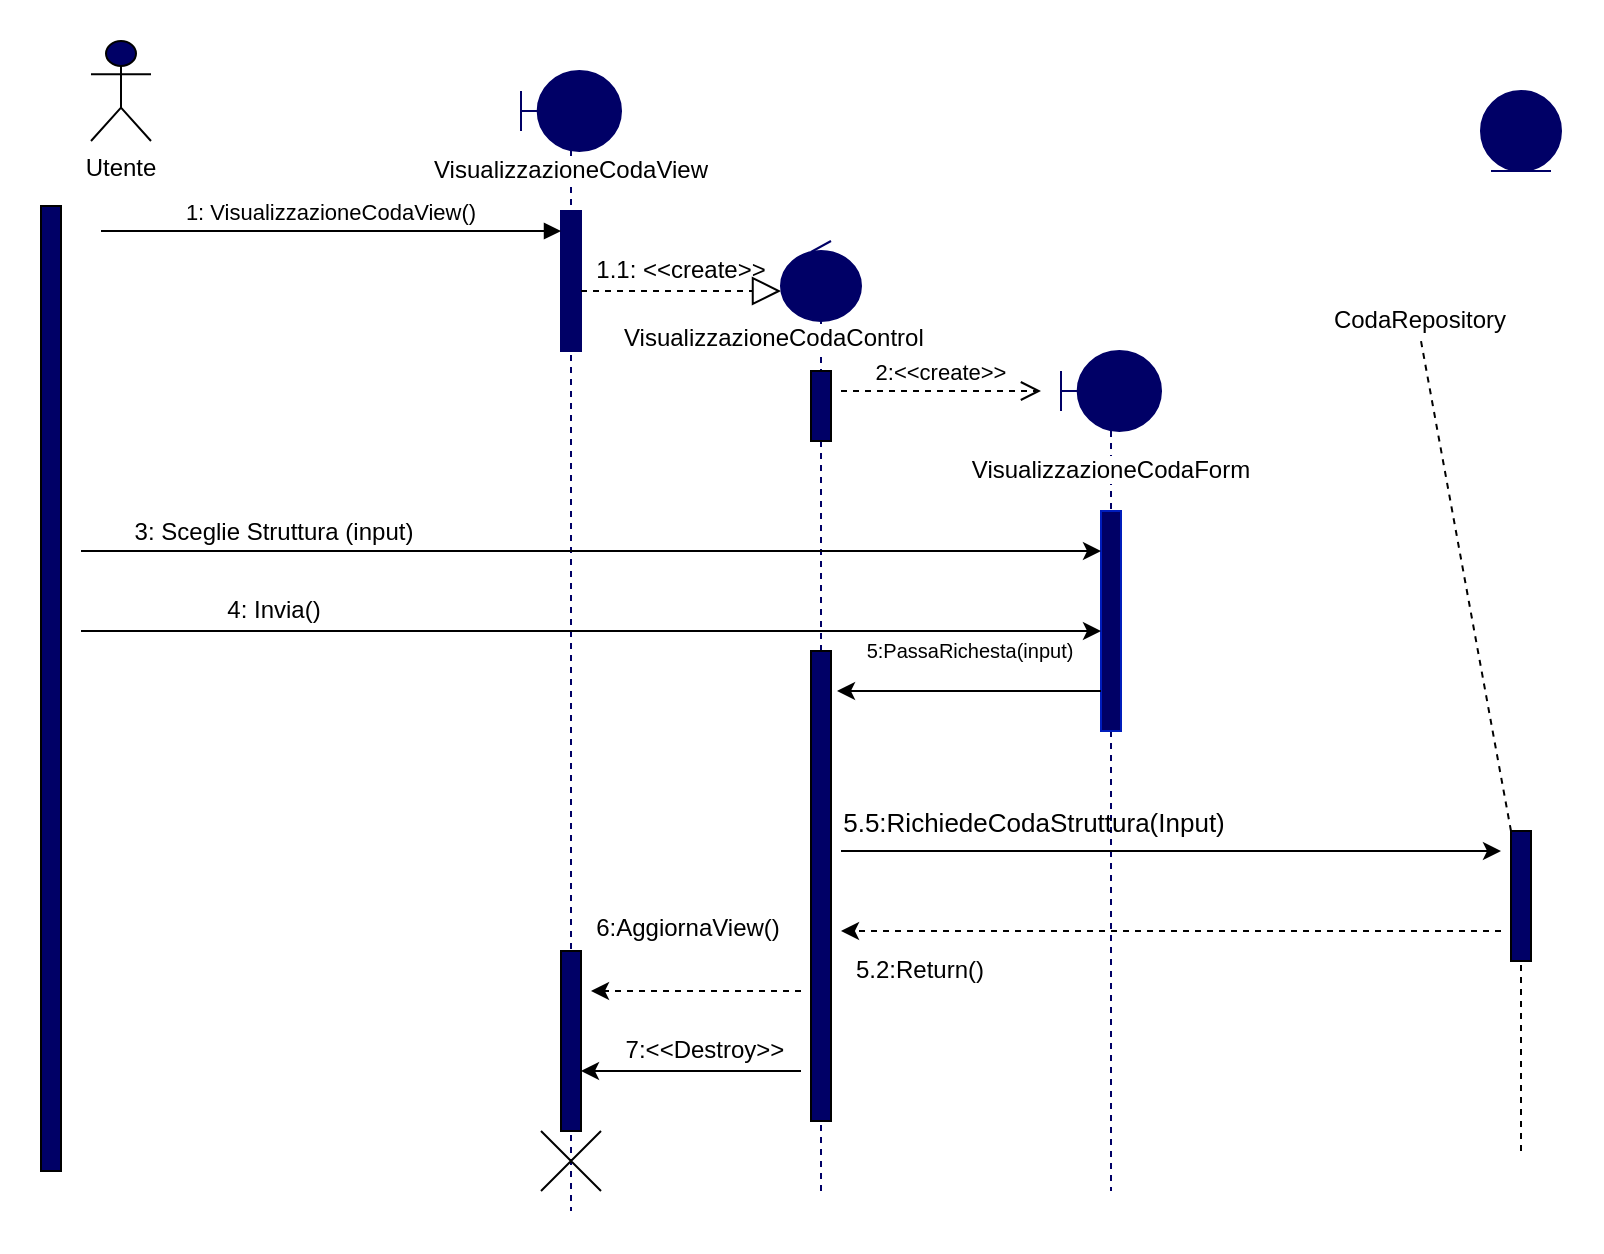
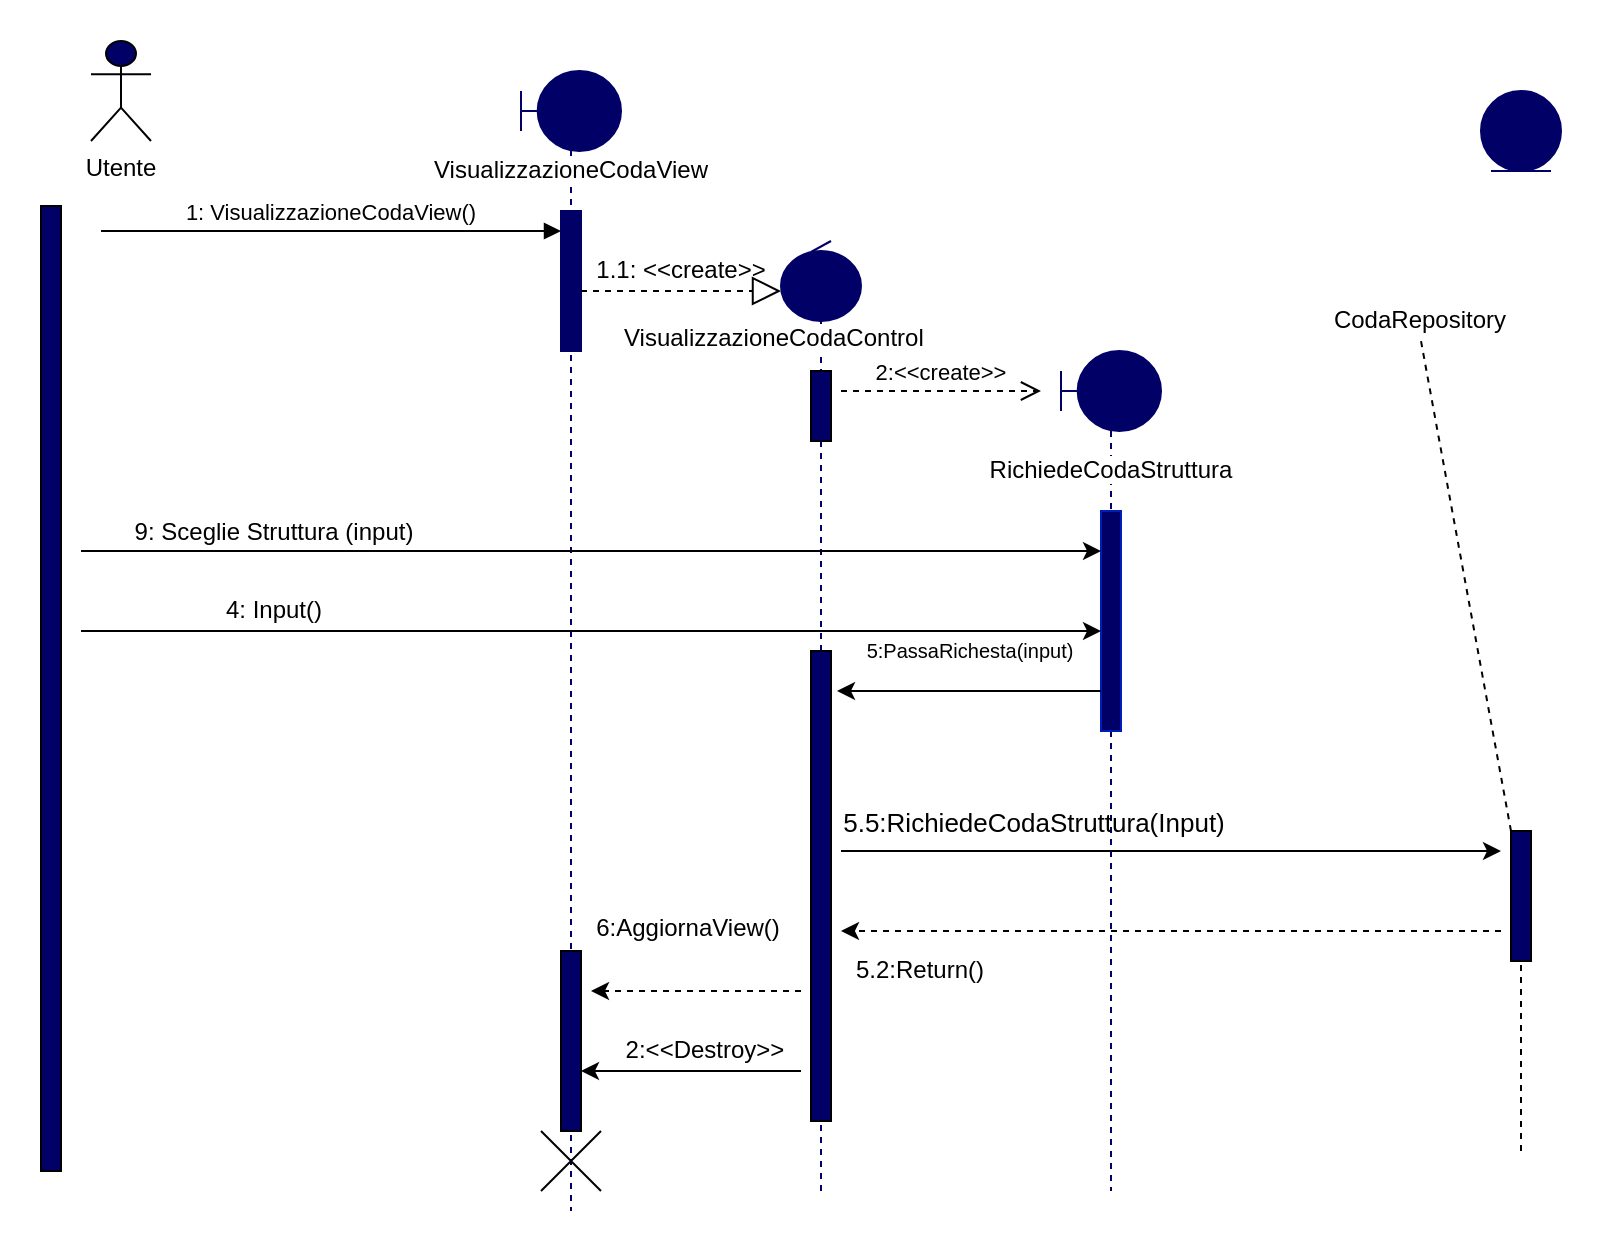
node "VisualizzazioneCodaForm": label "VisualizzazioneCodaForm" -> "RichiedeCodaStruttura"
node "3: Sceglie Struttura (input)": label "3: Sceglie Struttura (input)" -> "9: Sceglie Struttura (input)"
node "4: Invia()": label "4: Invia()" -> "4: Input()"
node "7:<<Destroy>>": label "7:<<Destroy>>" -> "2:<<Destroy>>"
